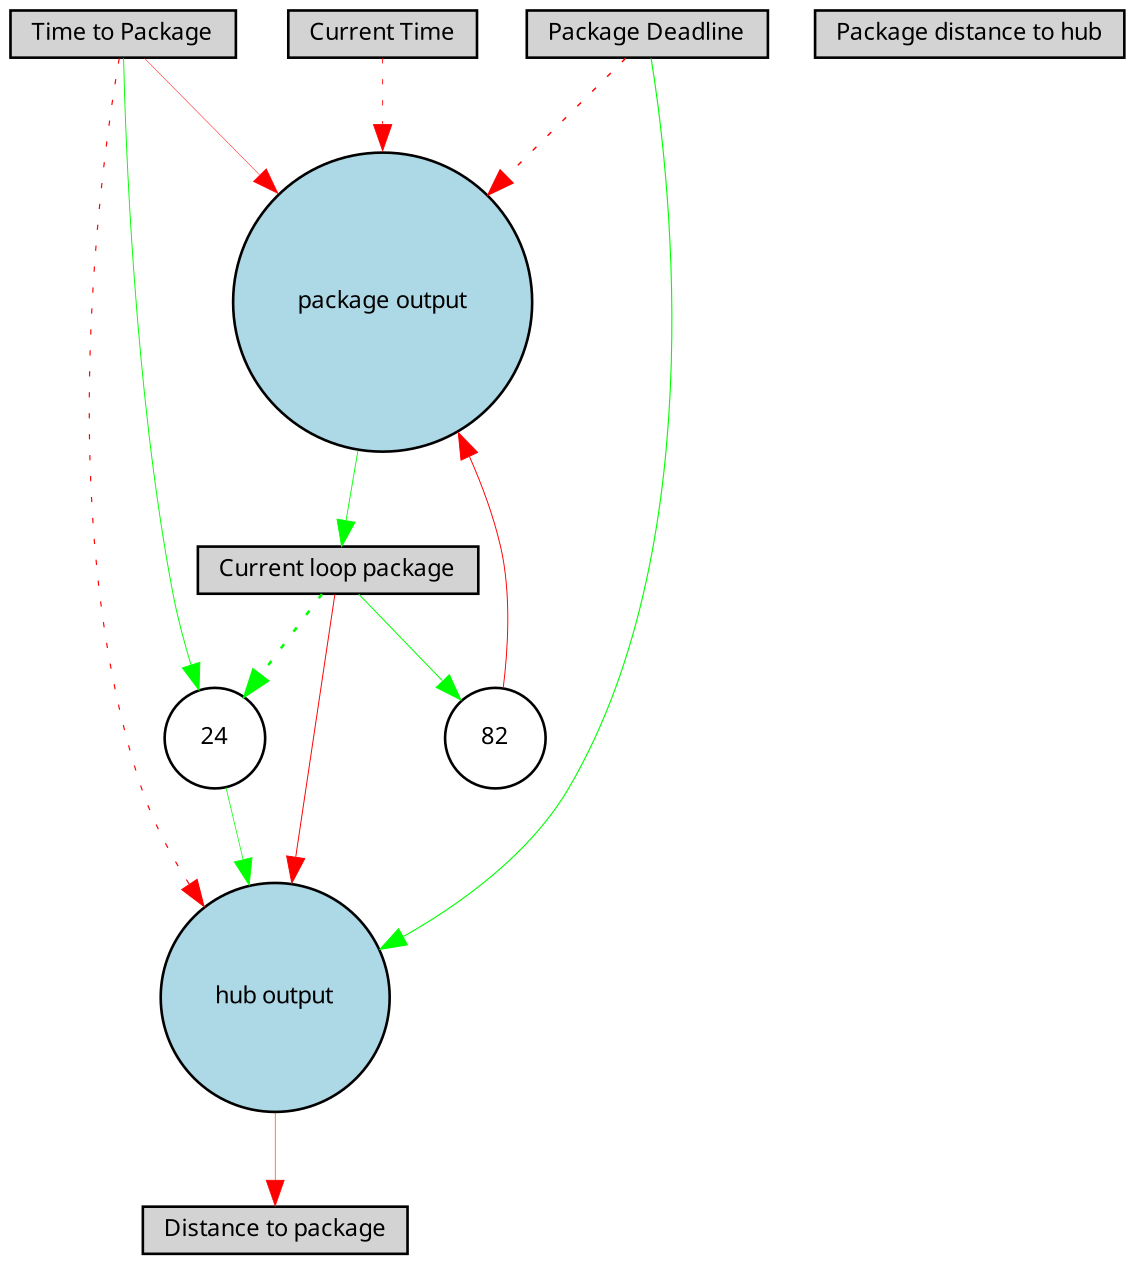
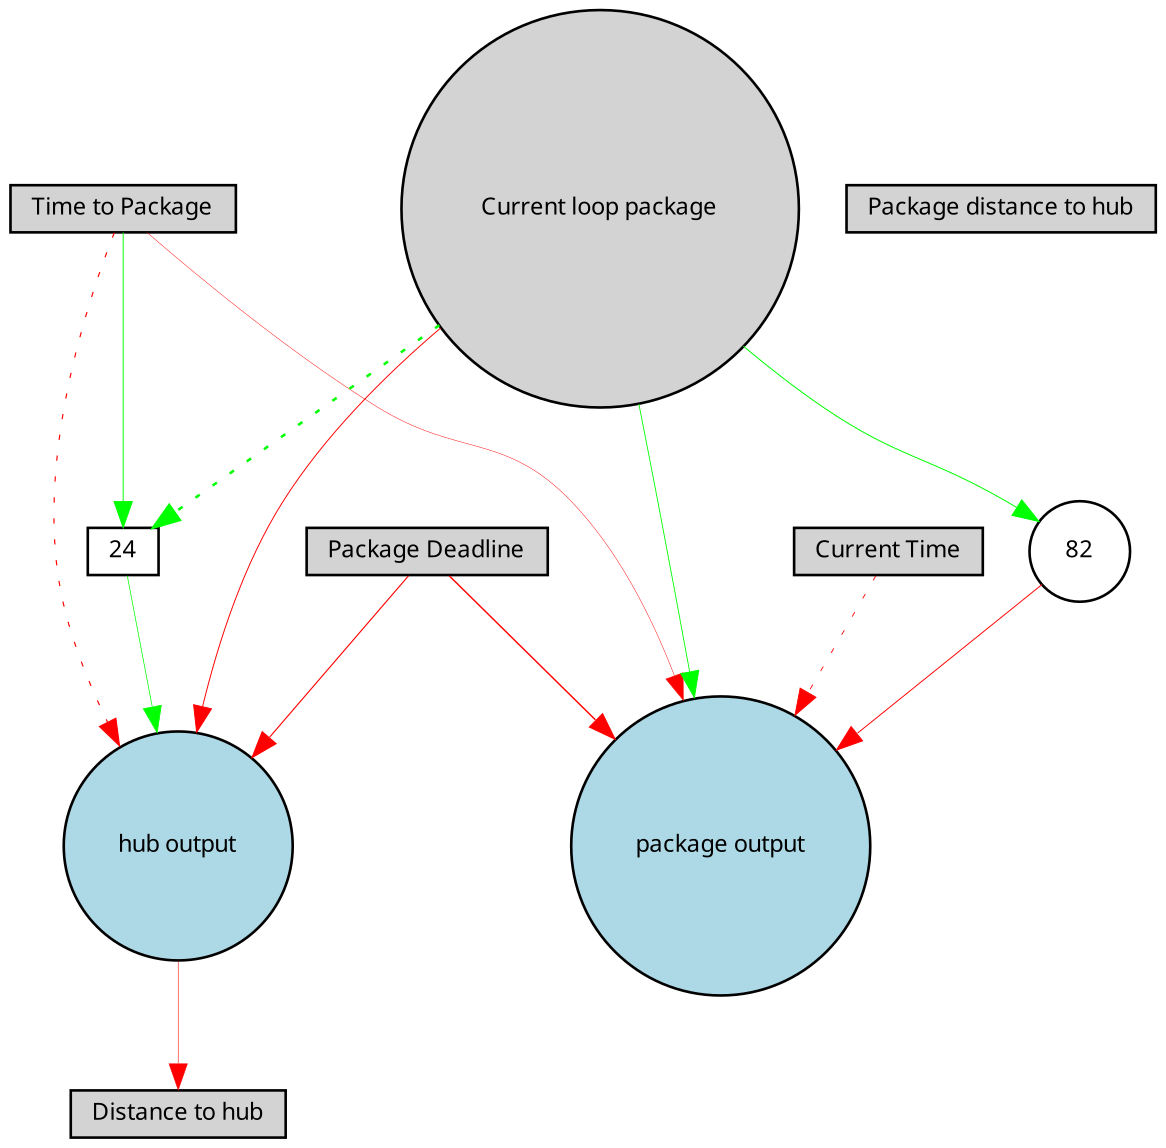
edge "Package Deadline" -> "package output": style dotted -> solid
edge "package output" -> "Current loop package": reversed
edge "Package Deadline" -> "hub output": color green -> red
node "Current loop package": shape box -> circle
node "24": shape circle -> box
node "Distance to package": label "Distance to package" -> "Distance to hub"
